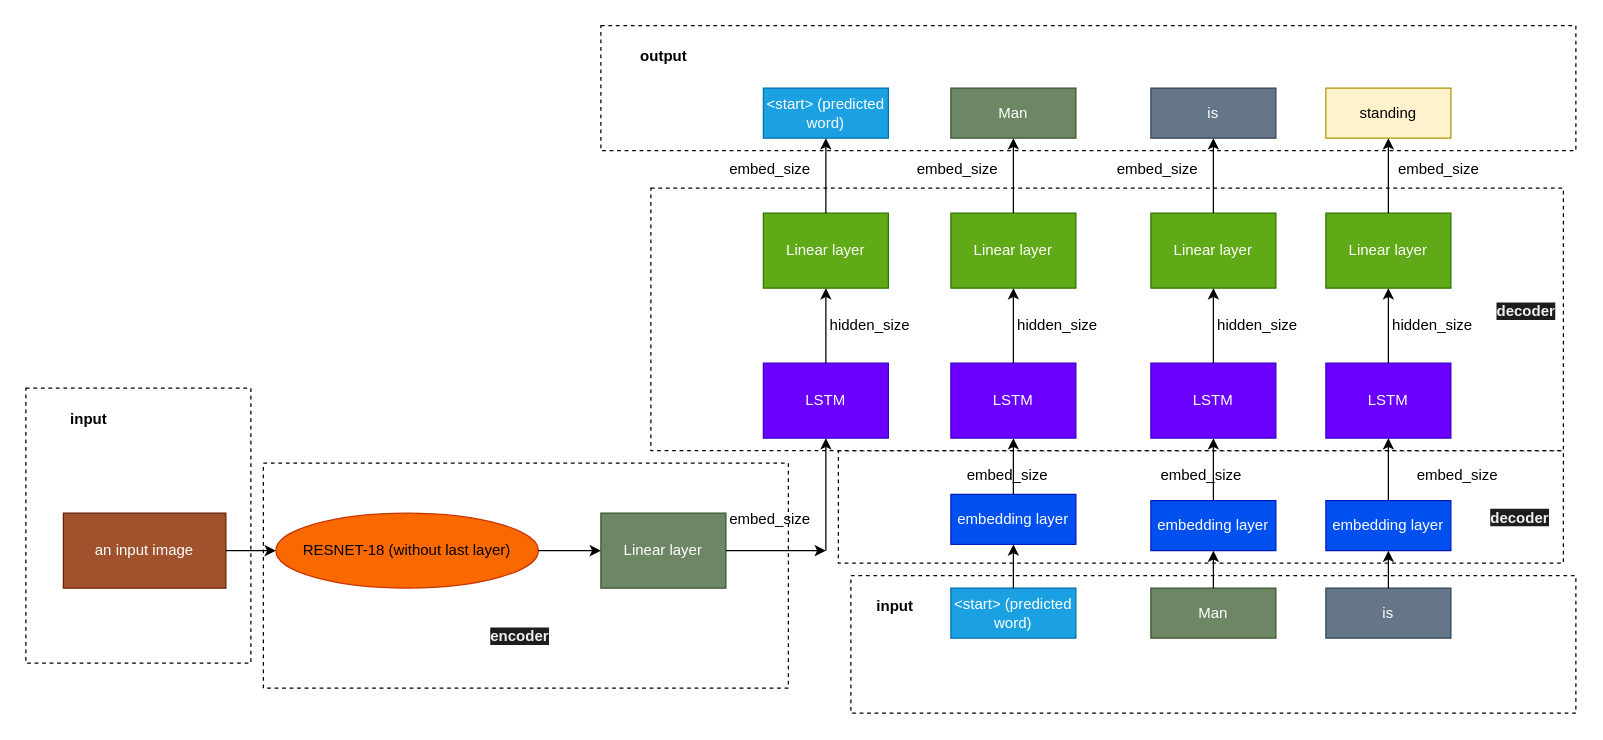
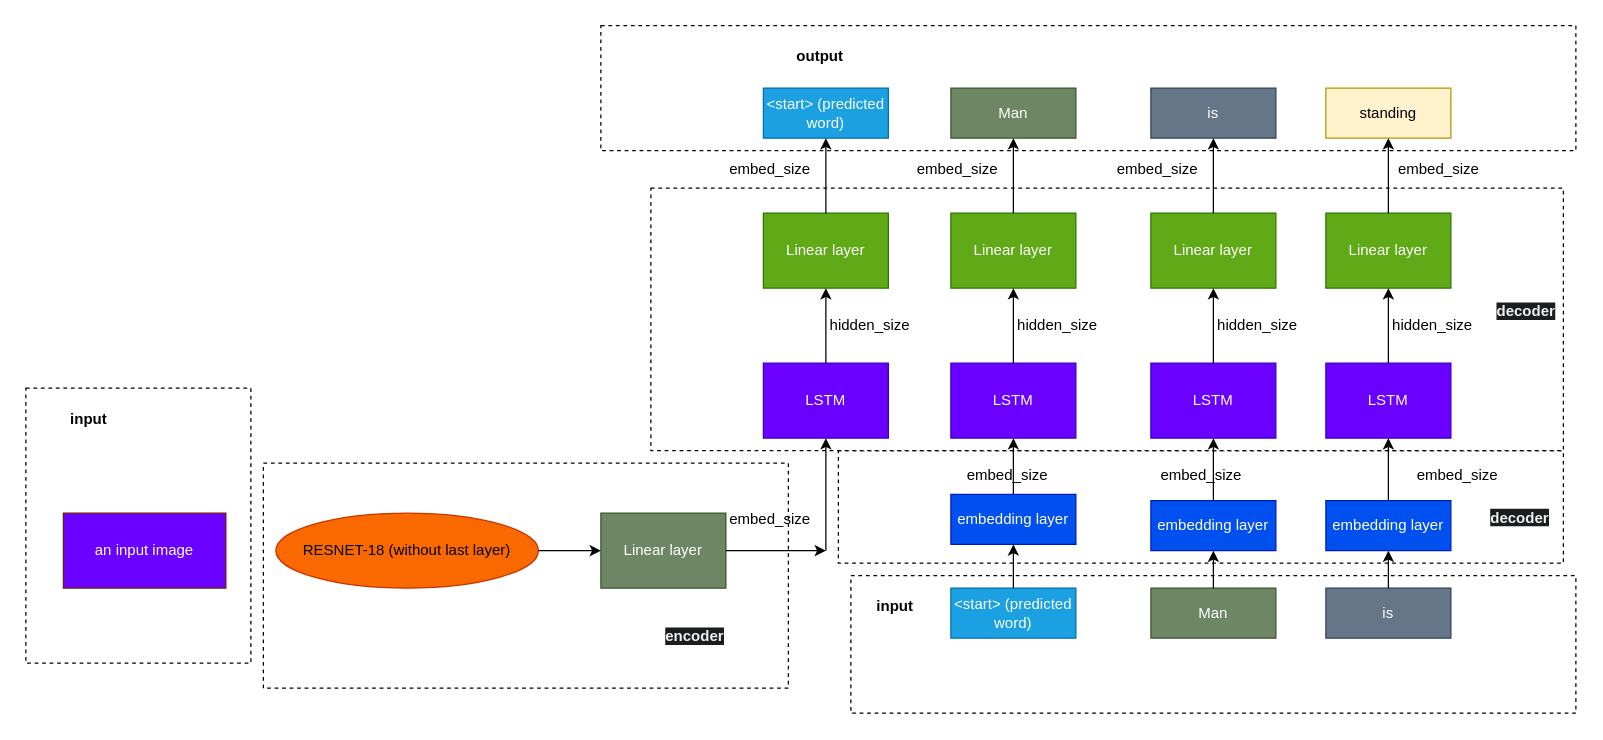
node "output": moved (663, 57) -> (819, 57)
node "an input image": fillcolor #a0522d -> #6a00ff
edge "an input image" -> "RESNET-18 (without last layer)": removed
node "encoder": moved (526, 644) -> (701, 644)
